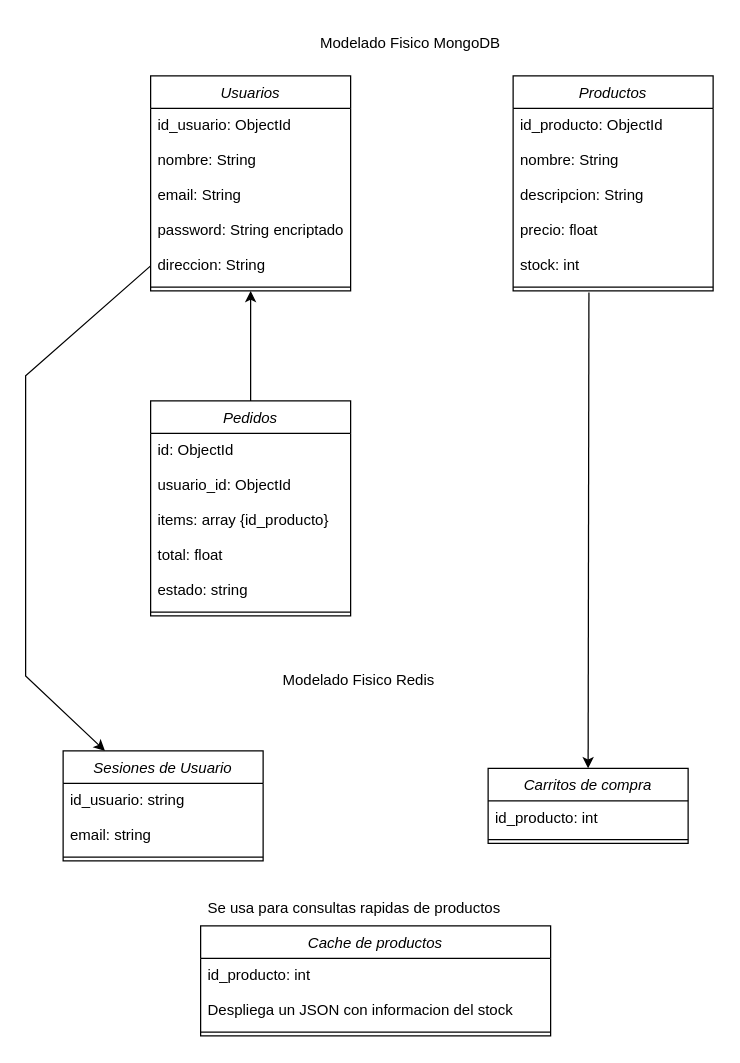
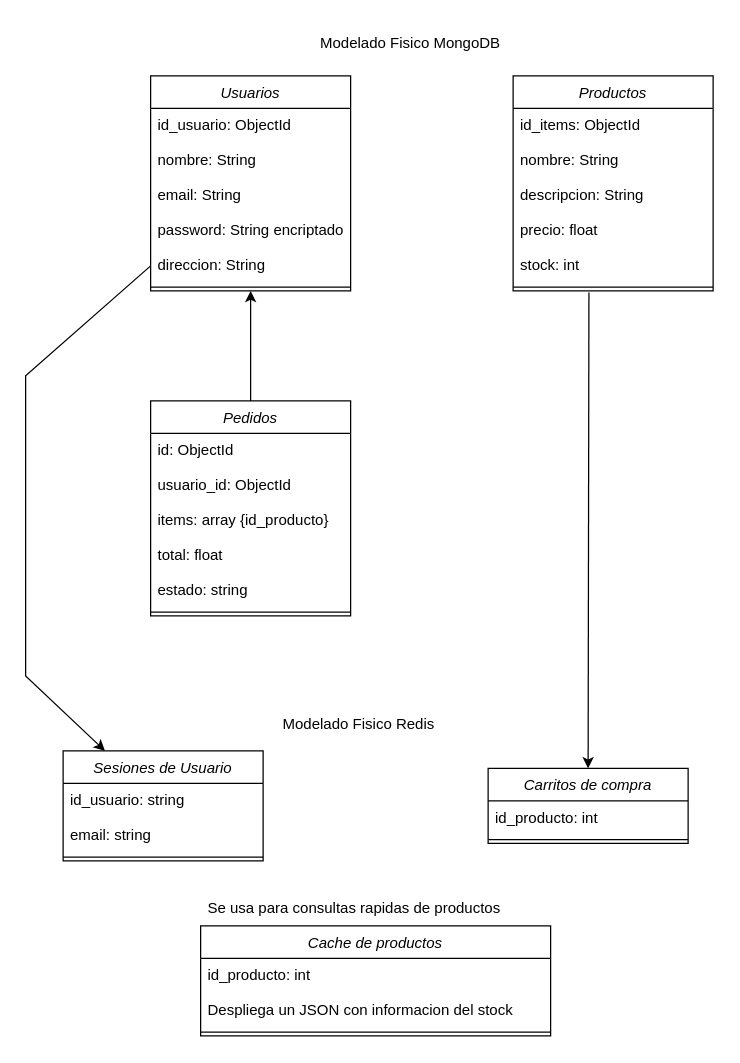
node "id_producto: ObjectId": label "id_producto: ObjectId" -> "id_items: ObjectId"
node "Modelado Fisico Redis": moved (401, 681) -> (401, 724)
